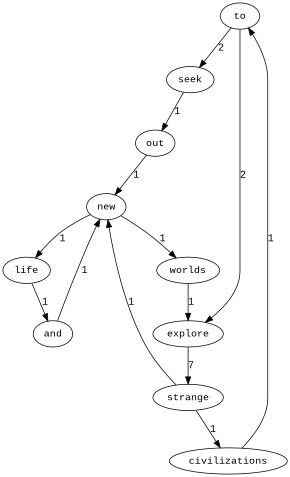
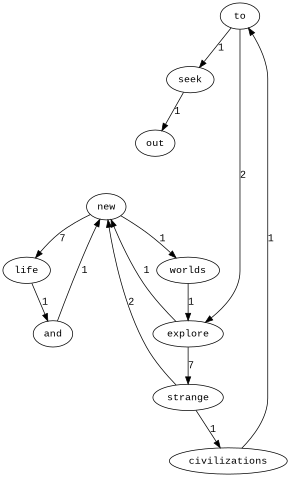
edge "to" -> "seek": label "2" -> "1"
edge "out" -> "new": now "explore" -> "new"
edge "new" -> "life": label "1" -> "7"
edge "strange" -> "new": label "1" -> "2"
